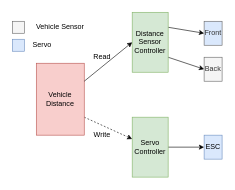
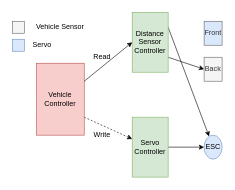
edge "Distance Sensor Controller" -> "Front": now "Distance Sensor Controller" -> "ESC"
node "Vehicle Distance": label "Vehicle Distance" -> "Vehicle Controller"
node "ESC": shape rectangle -> ellipse
